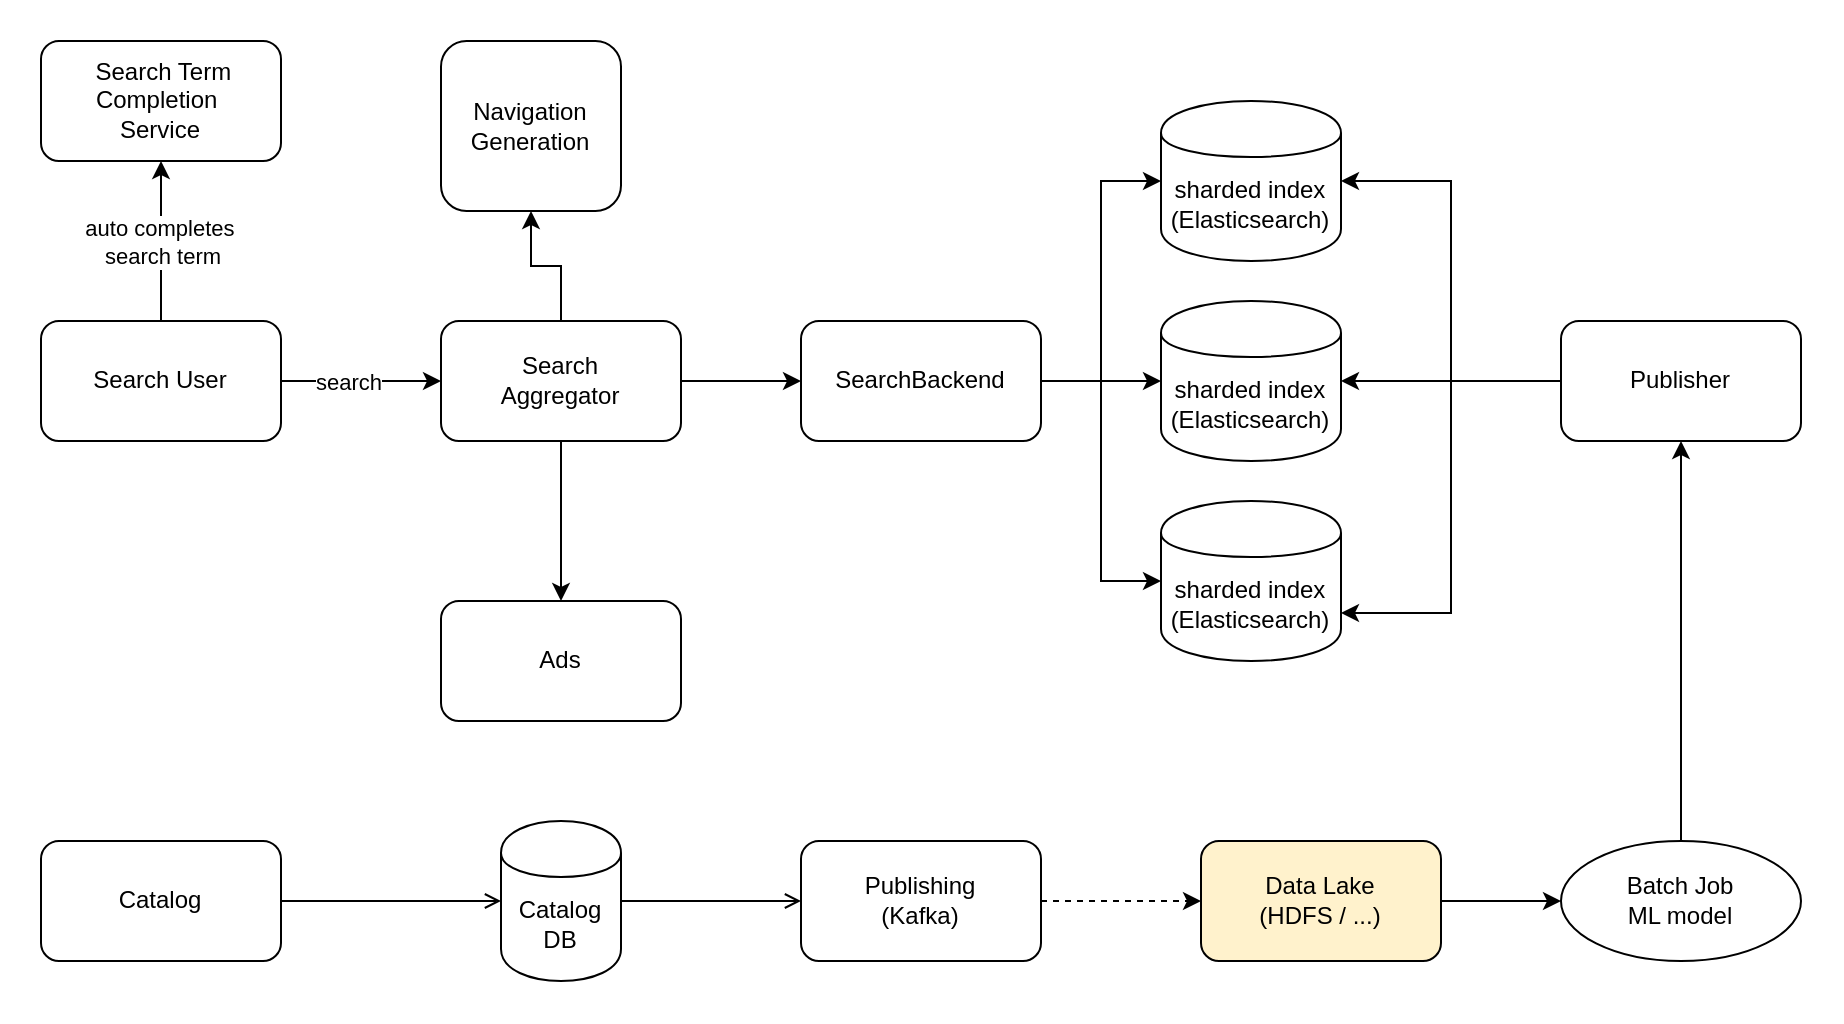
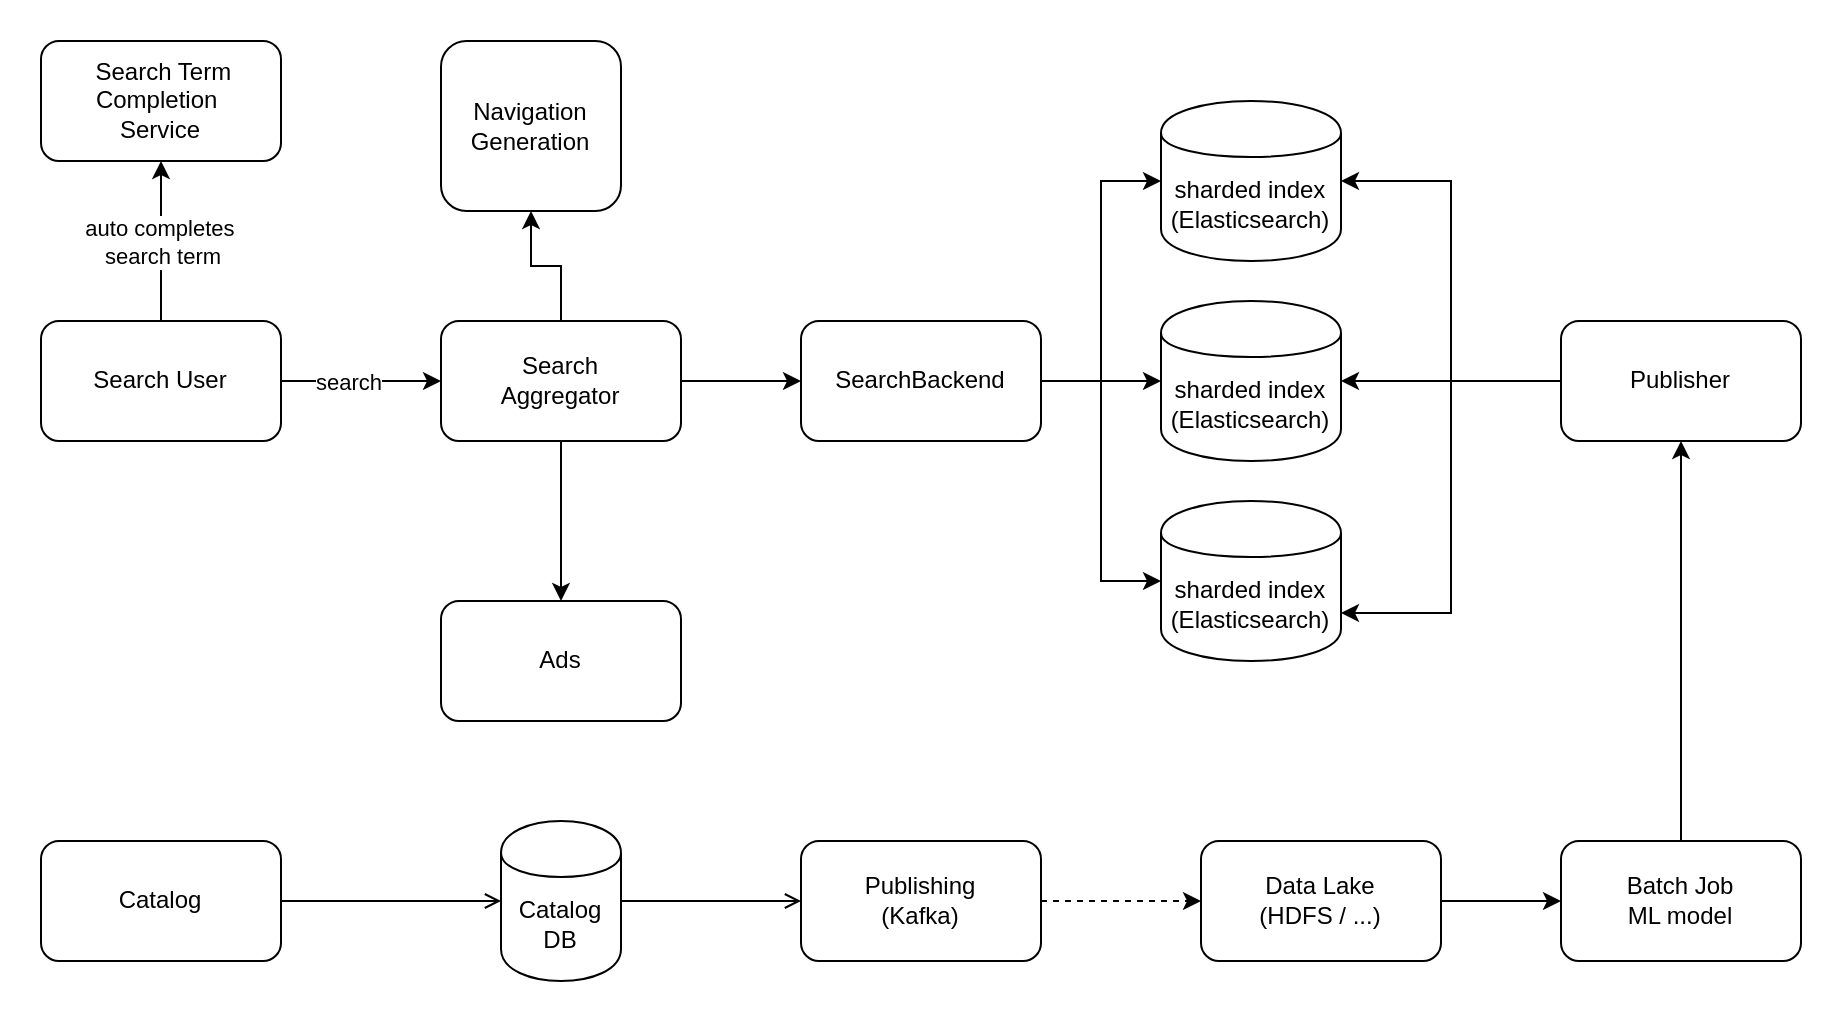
node "Data Lake (HDFS / ...)": fillcolor #fff2cc -> #ffffff
node "Batch Job ML model": shape ellipse -> rounded rectangle
